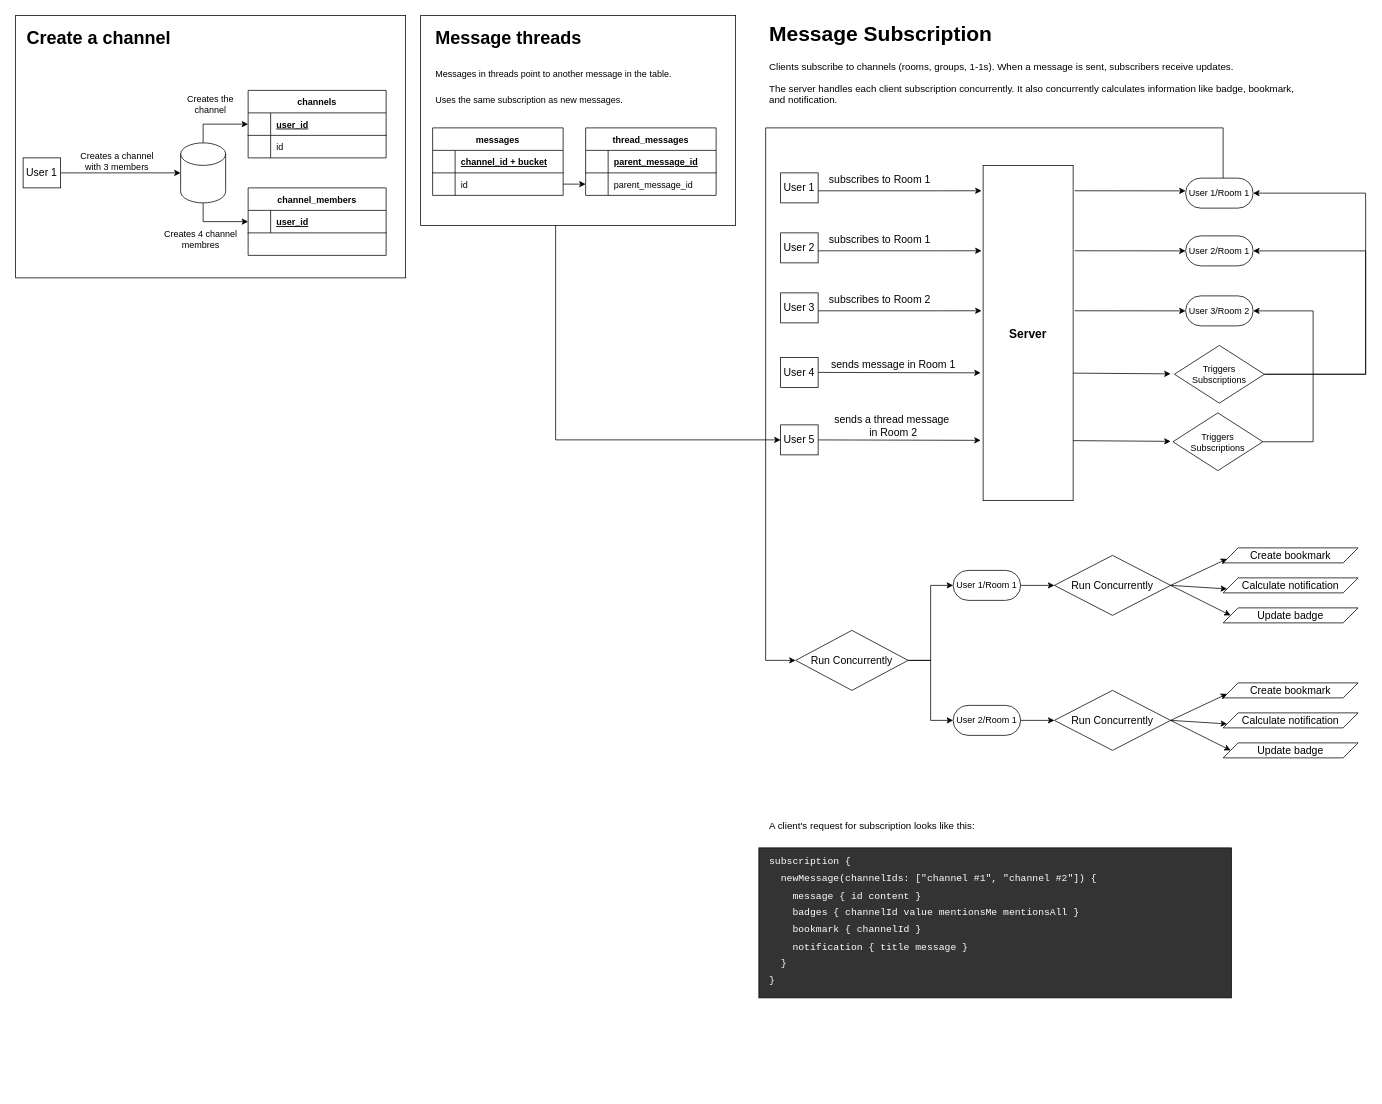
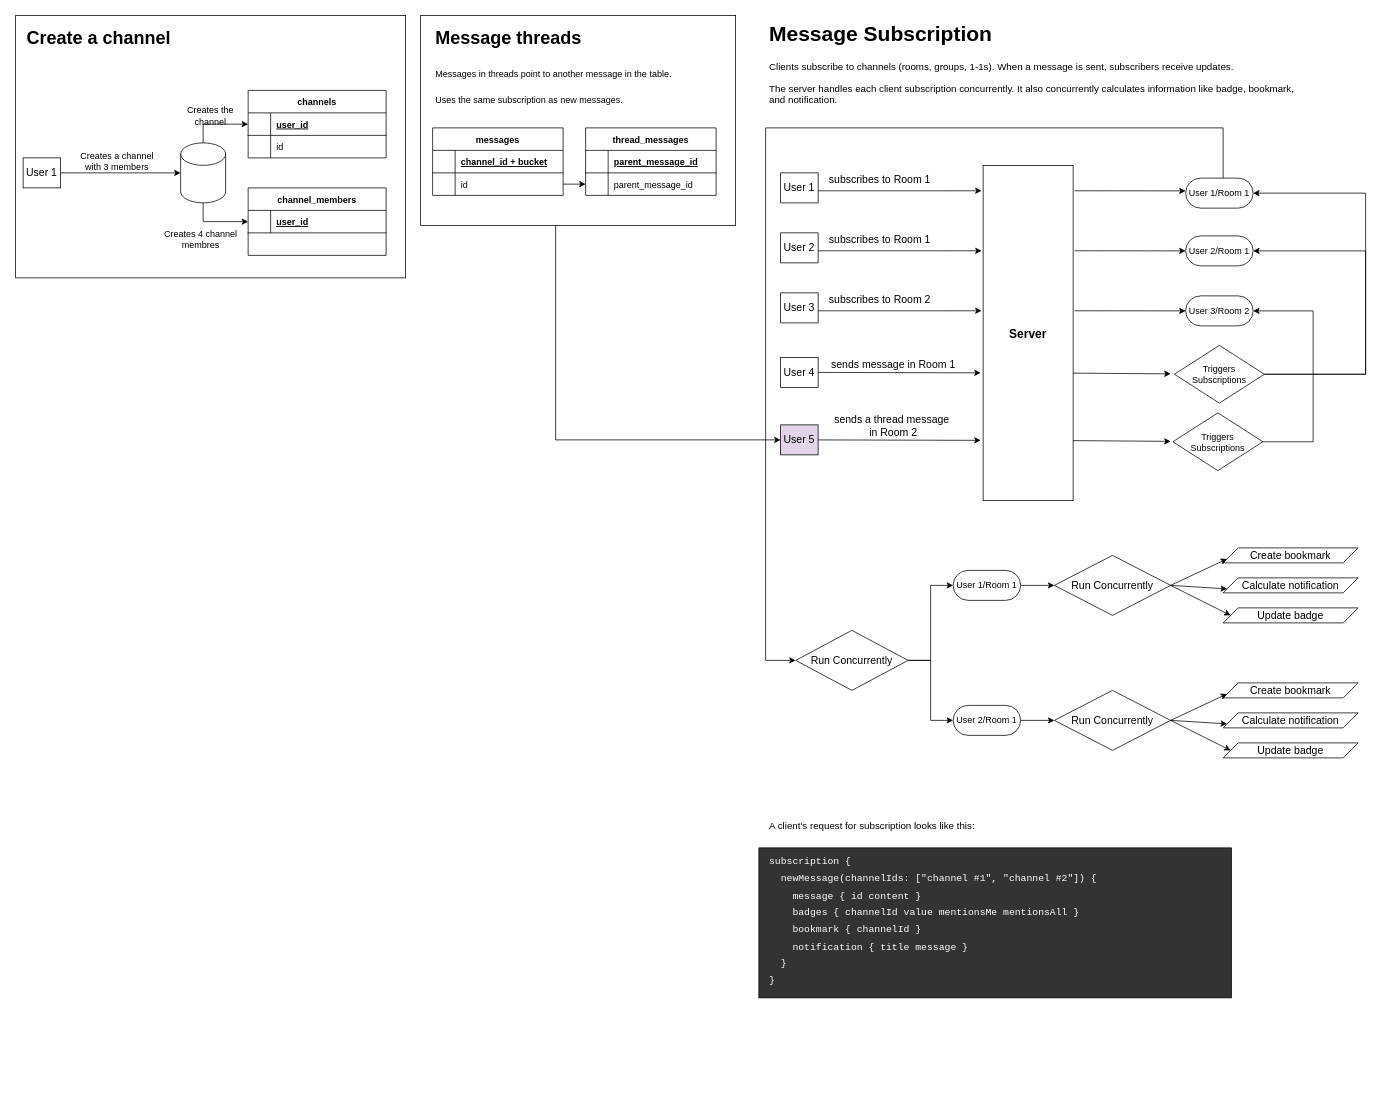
node "Creates the channel": moved (210, 105) -> (210, 116)
node "User 5": fillcolor #ffffff -> #e1d5e7
